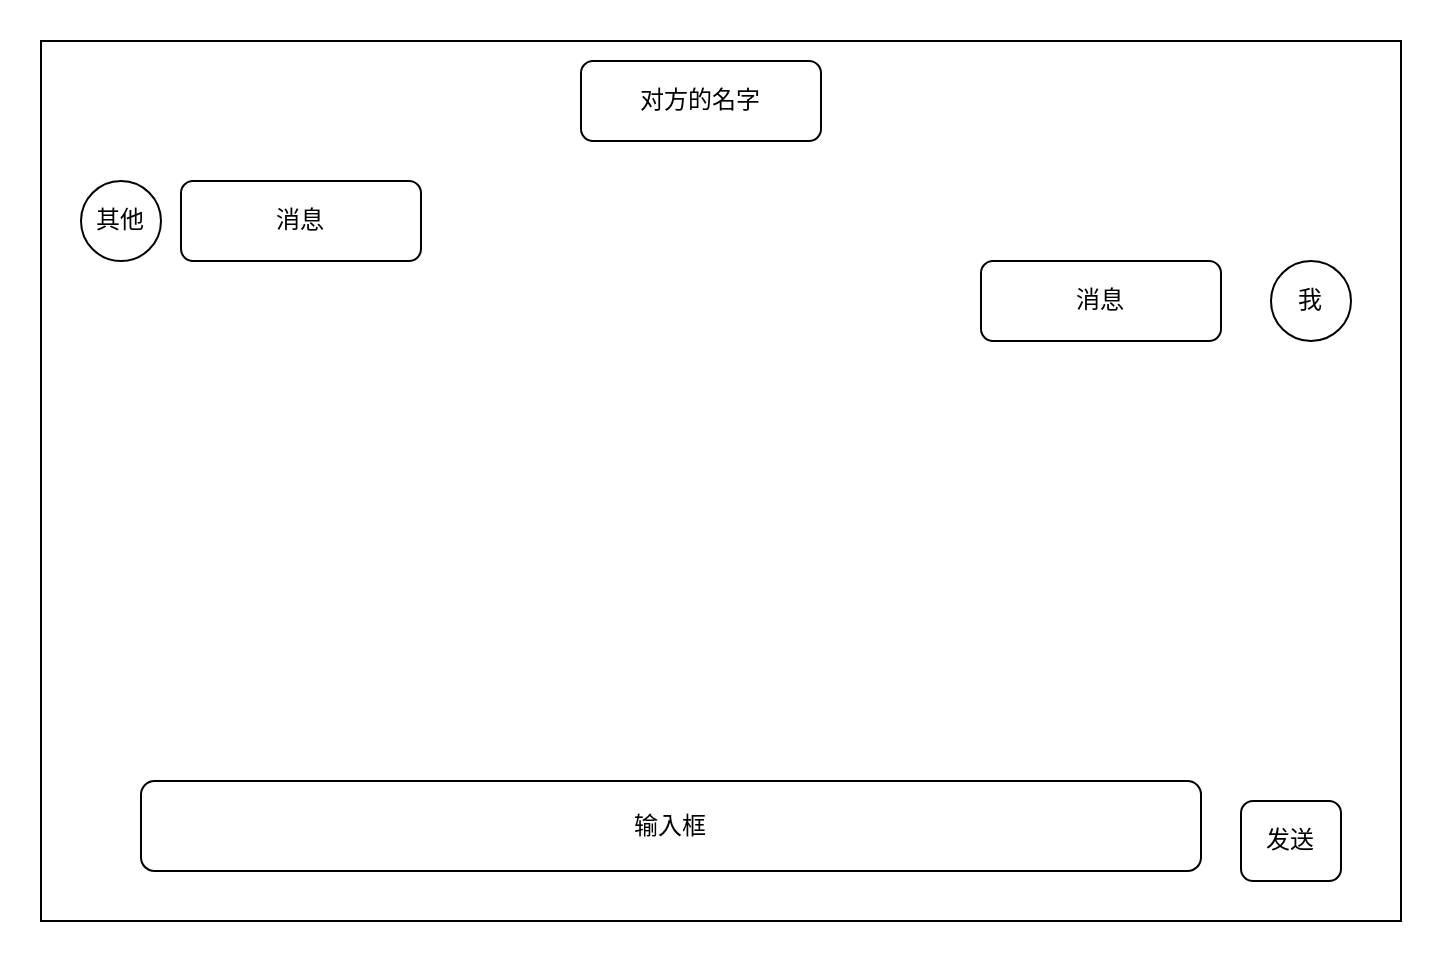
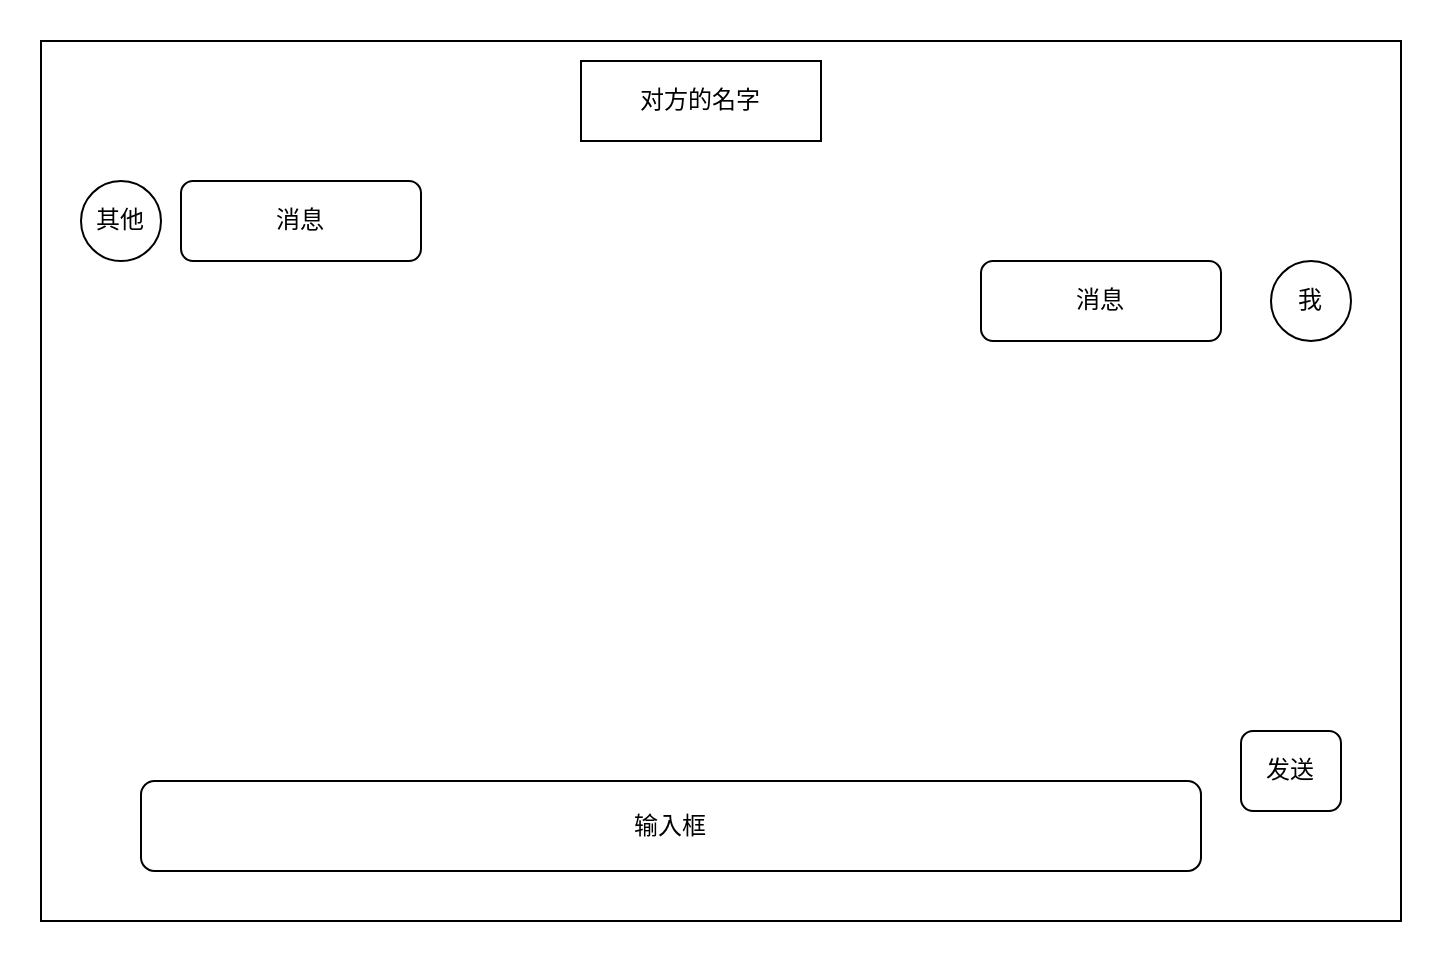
node "对方的名字": shape rounded rectangle -> rectangle
node "发送": moved (1291, 841) -> (1291, 771)
